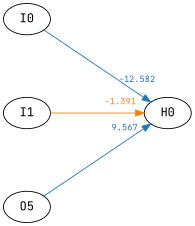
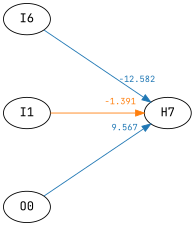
node "I0": label "I0" -> "I6"
node "H0": label "H0" -> "H7"
node "O5": label "O5" -> "O0"
